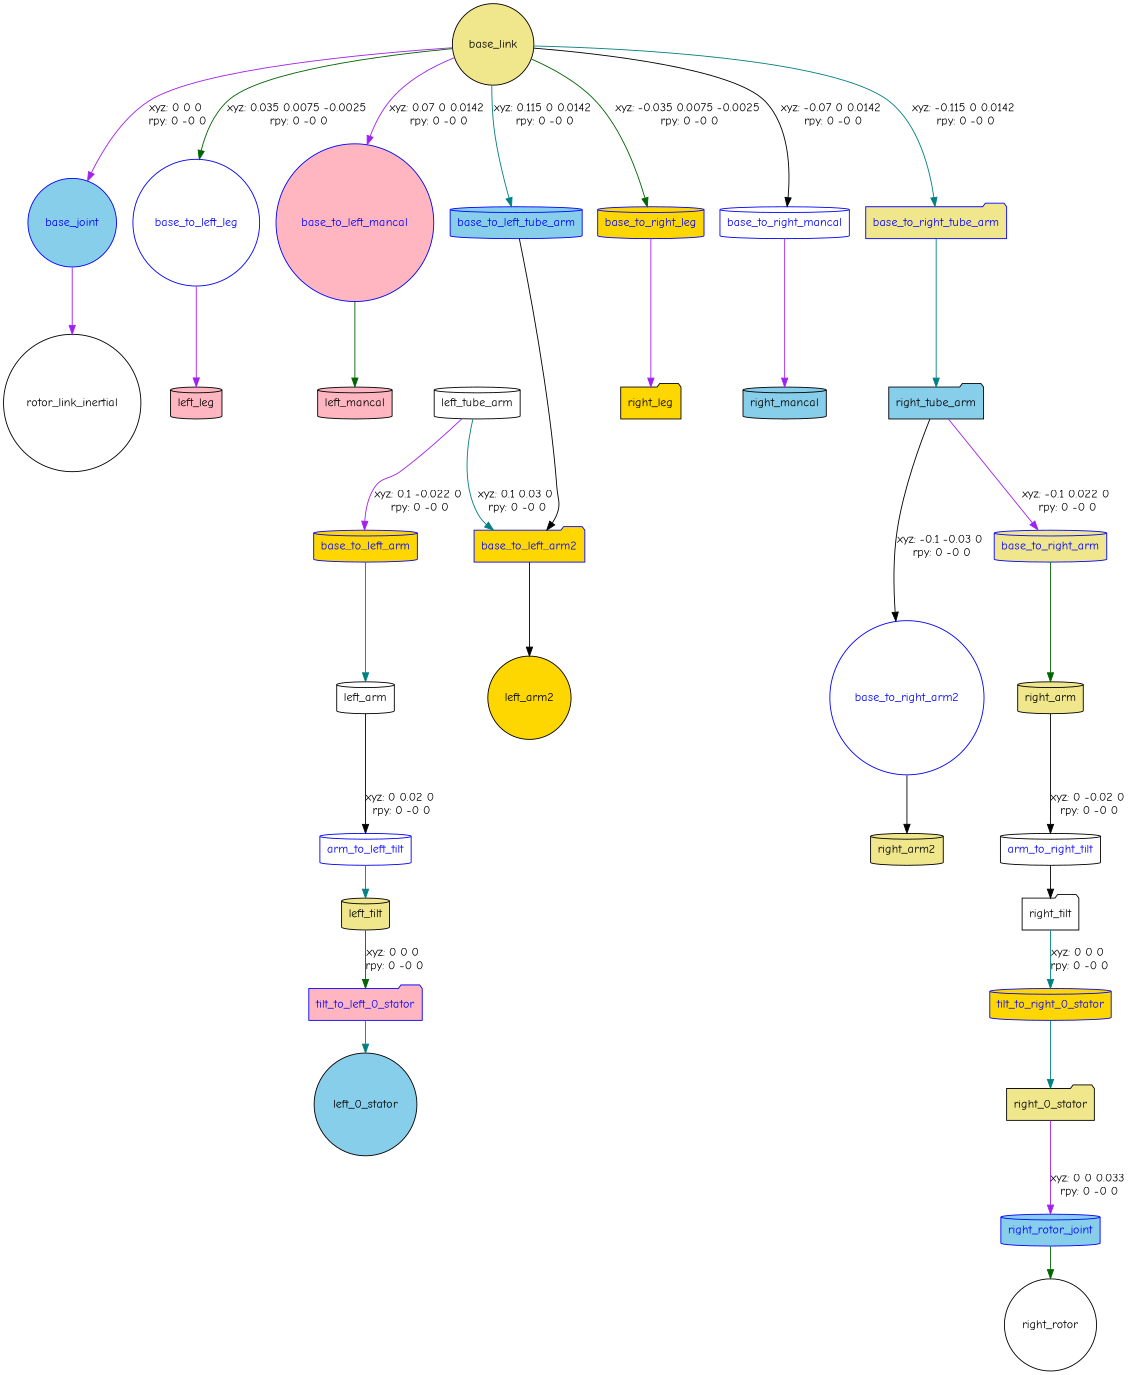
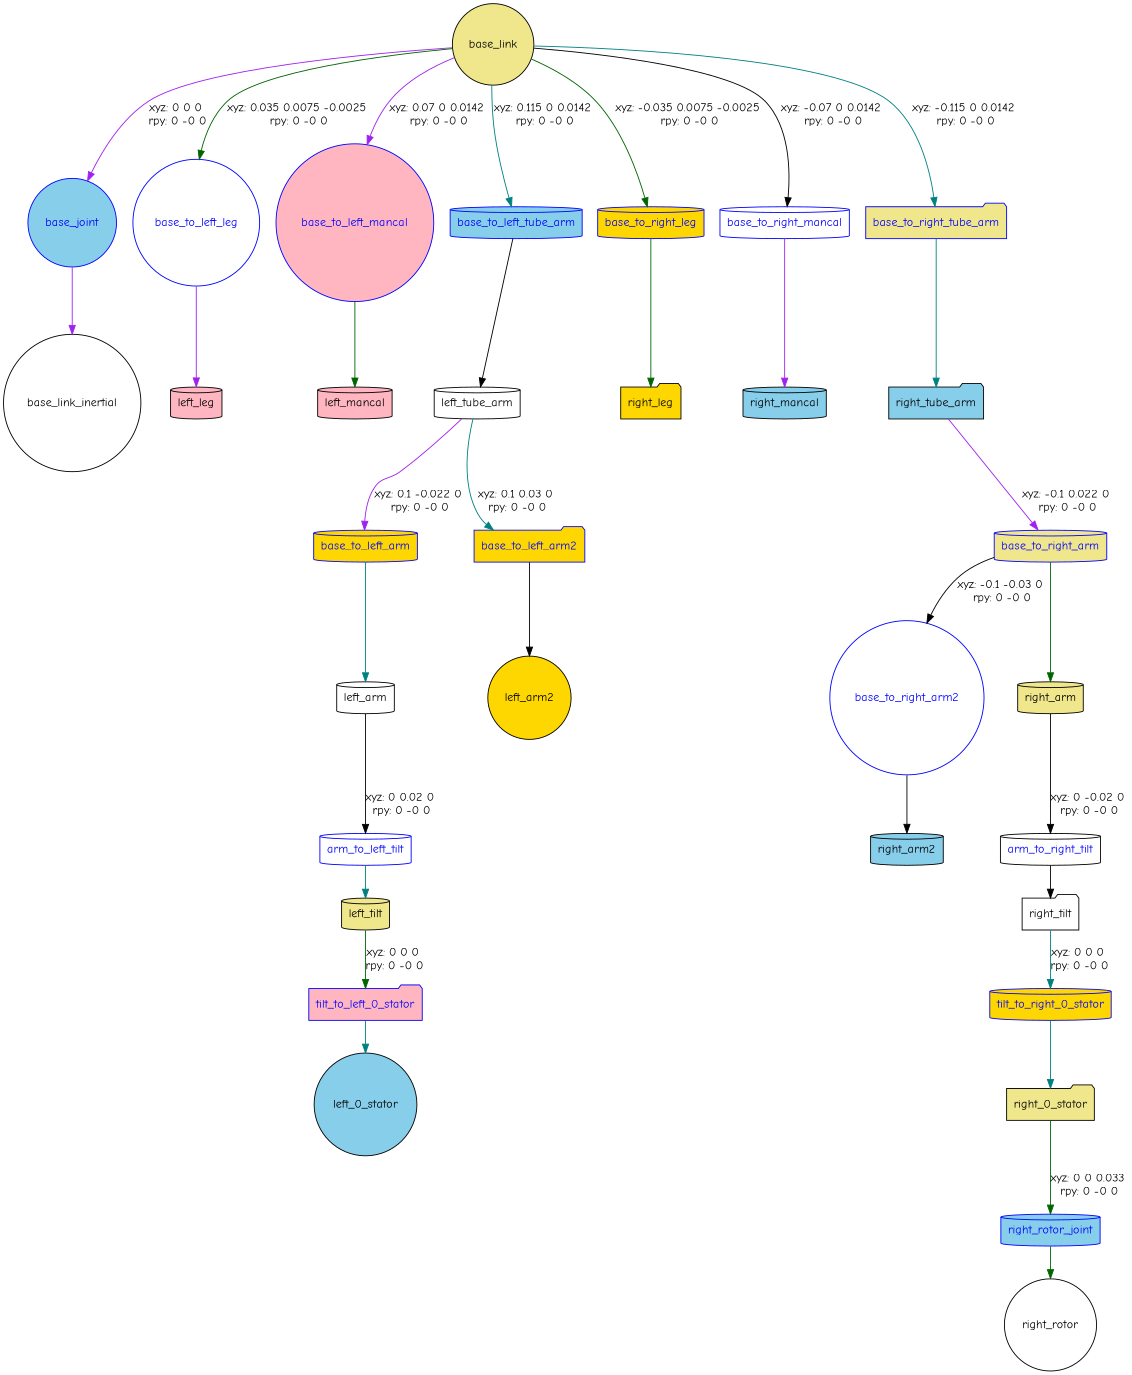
edge "base_to_right_leg" -> "right_leg": color purple -> darkgreen
edge "base_to_left_tube_arm" -> "base_to_left_arm2": now "base_to_left_tube_arm" -> "left_tube_arm"
node "rotor_link_inertial": label "rotor_link_inertial" -> "base_link_inertial"
edge "right_tube_arm" -> "base_to_right_arm2": now "base_to_right_arm" -> "base_to_right_arm2"
node "right_arm2": fillcolor khaki -> skyblue
edge "right_0_stator" -> "right_rotor_joint": color purple -> darkgreen
